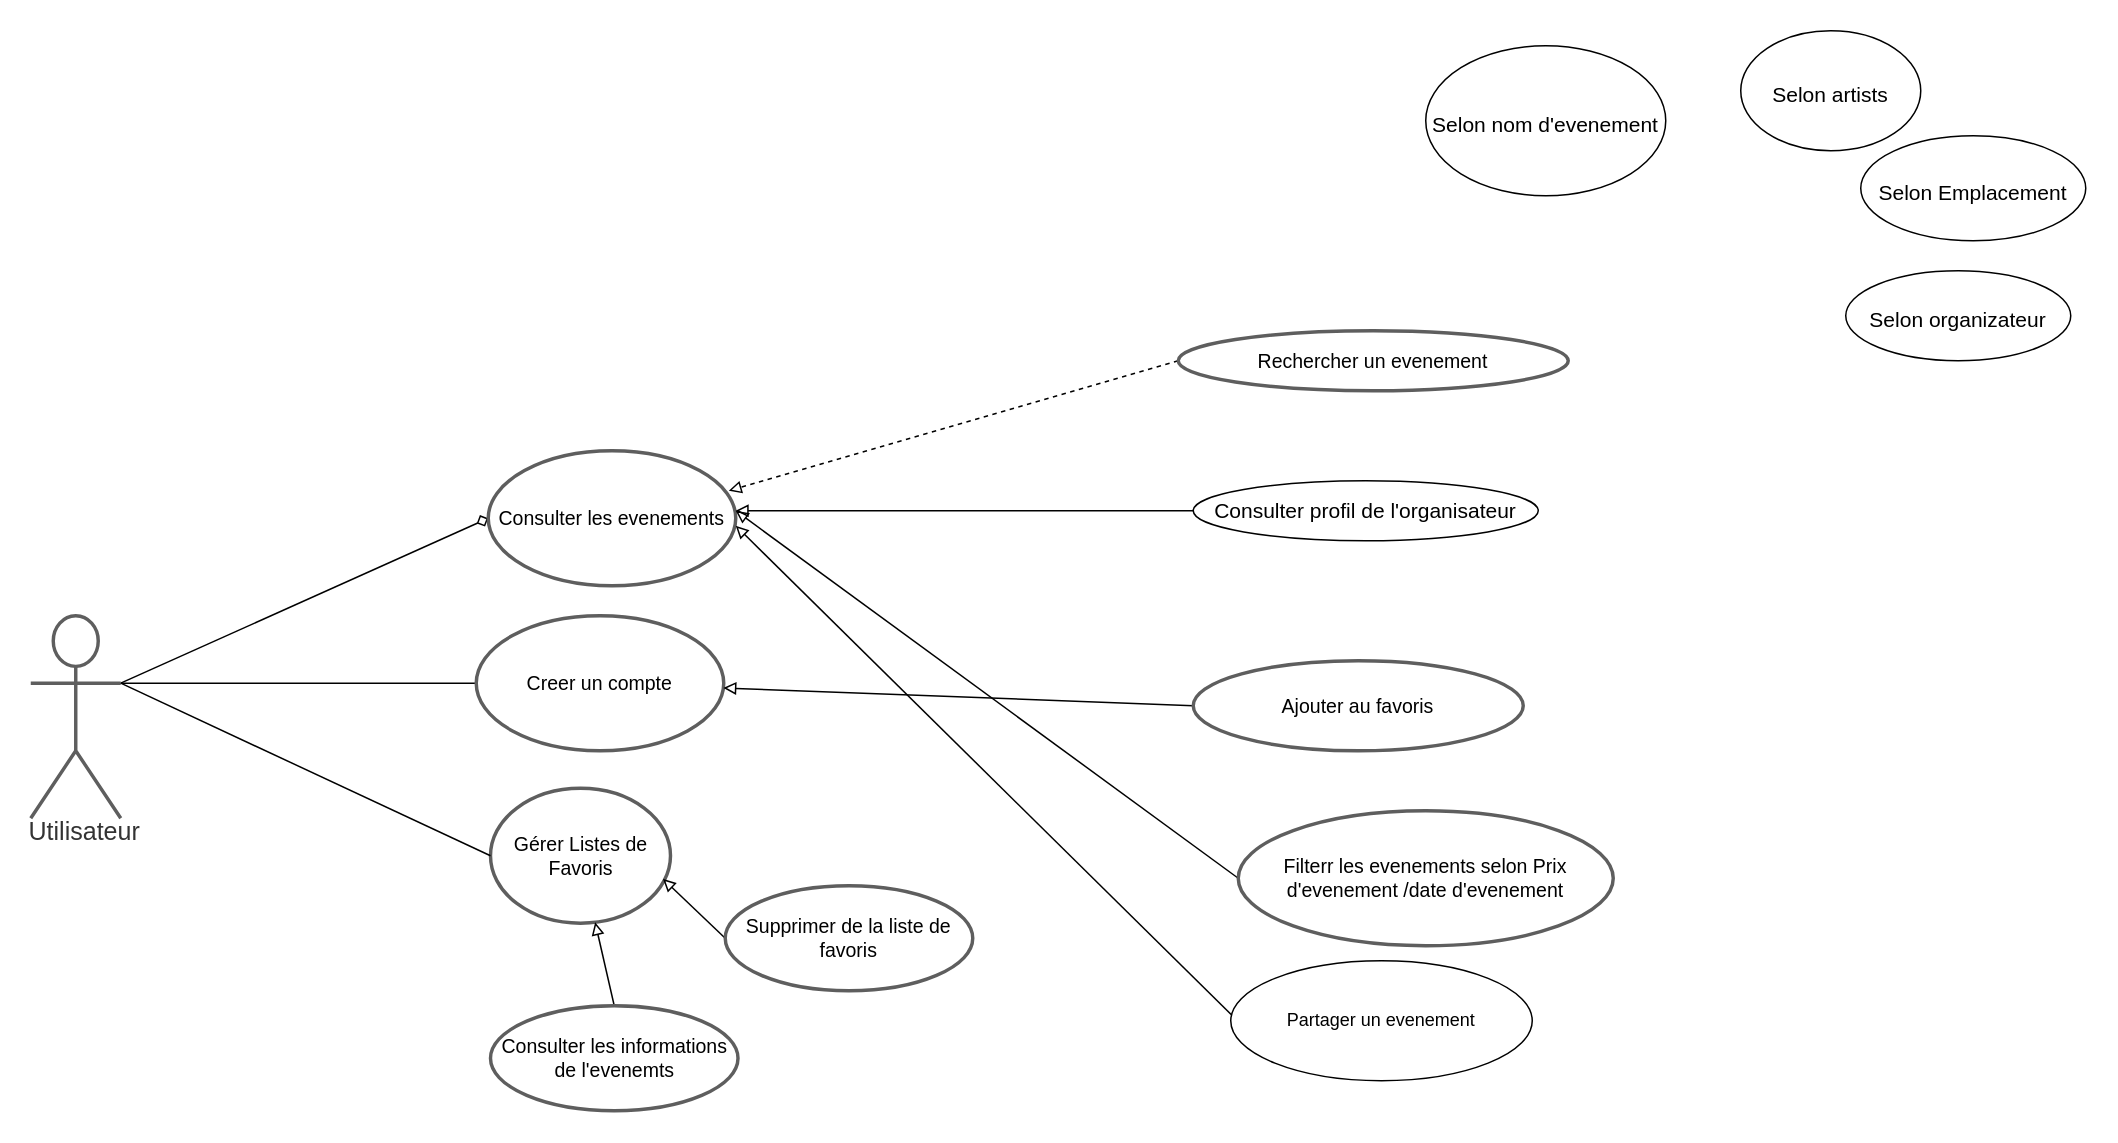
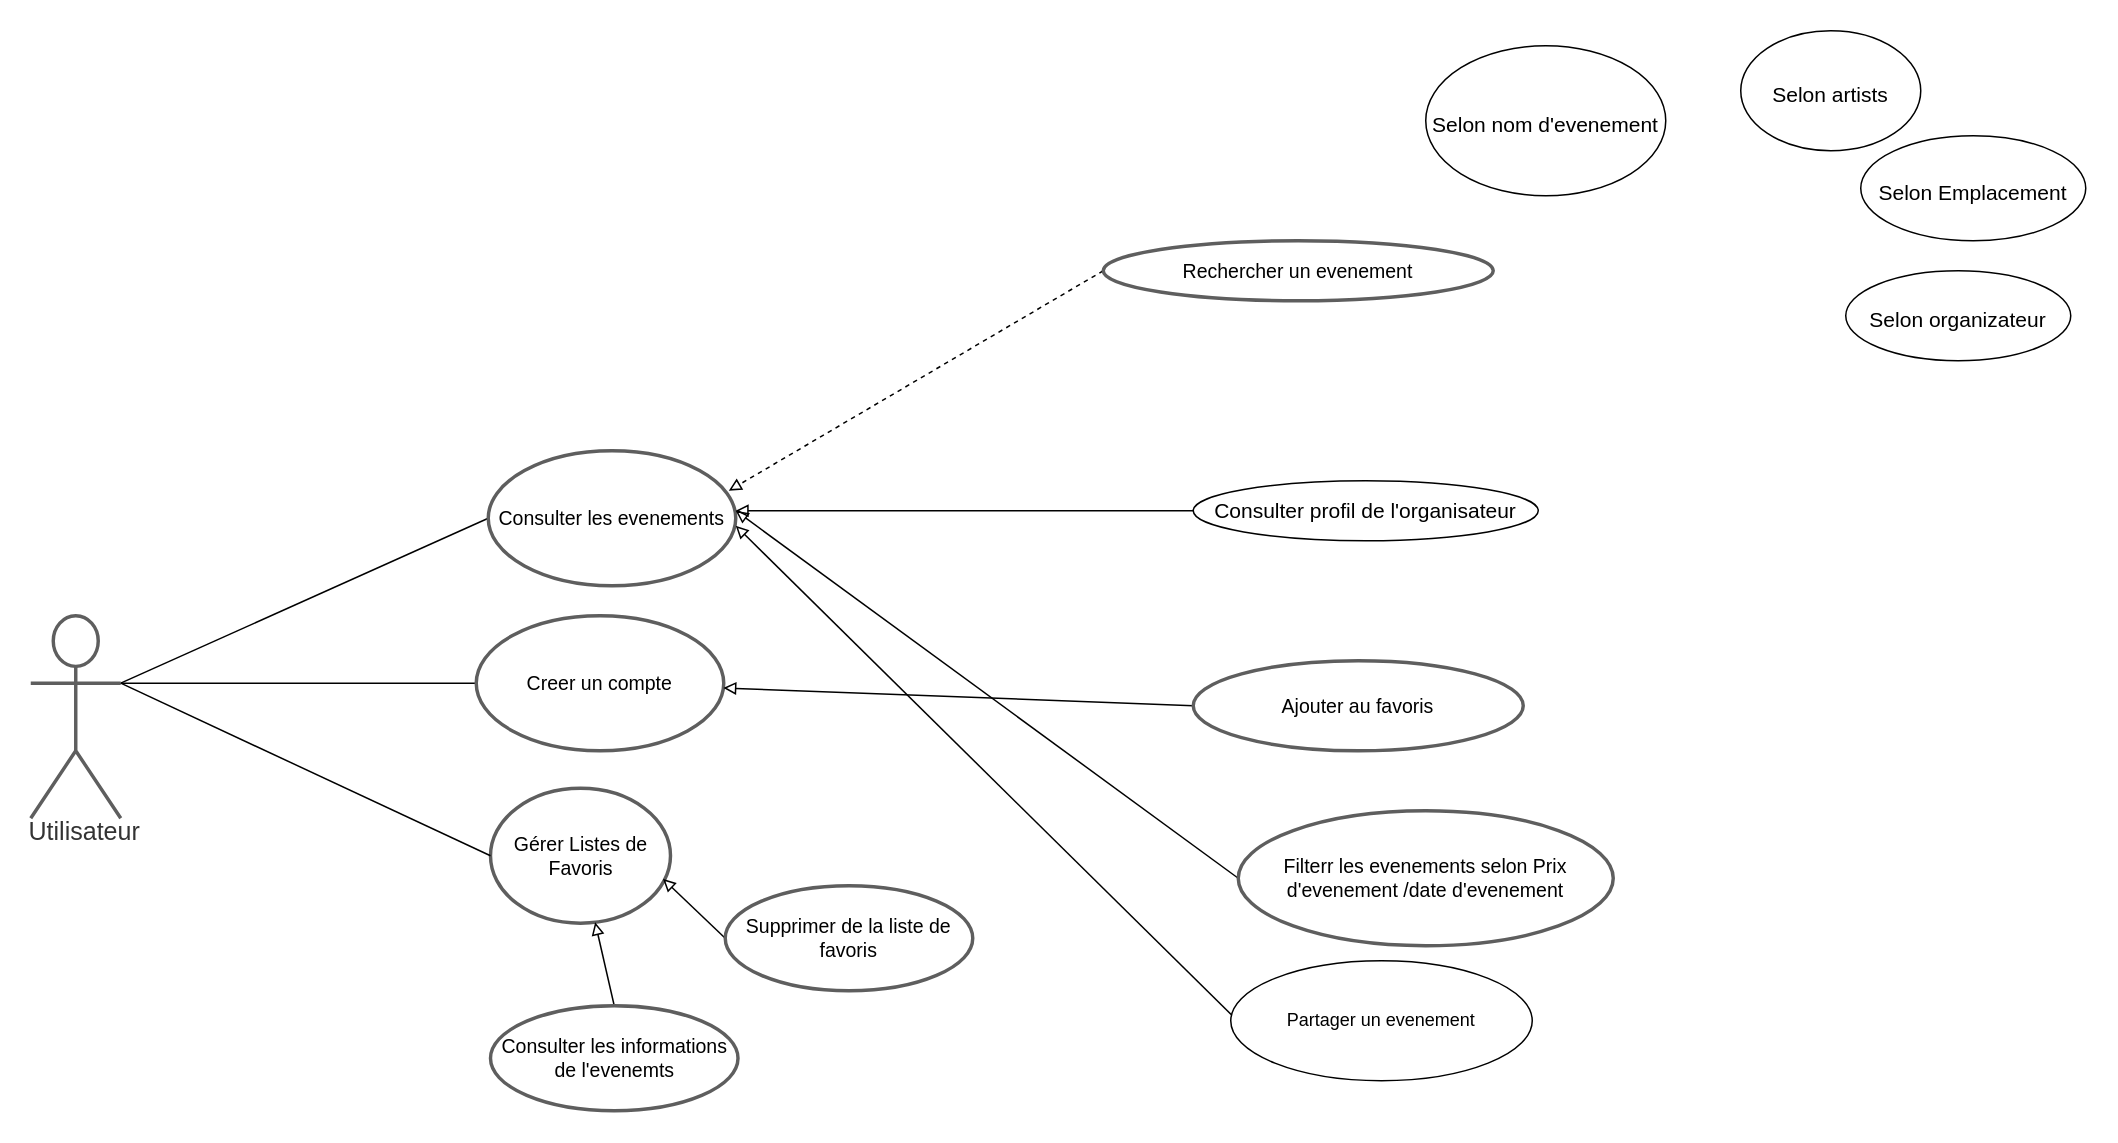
node "Rechercher un evenement": moved (1373, 361) -> (1298, 271)
edge "Utilisateur" -> "Consulter les evenements": arrowhead diamond -> none
